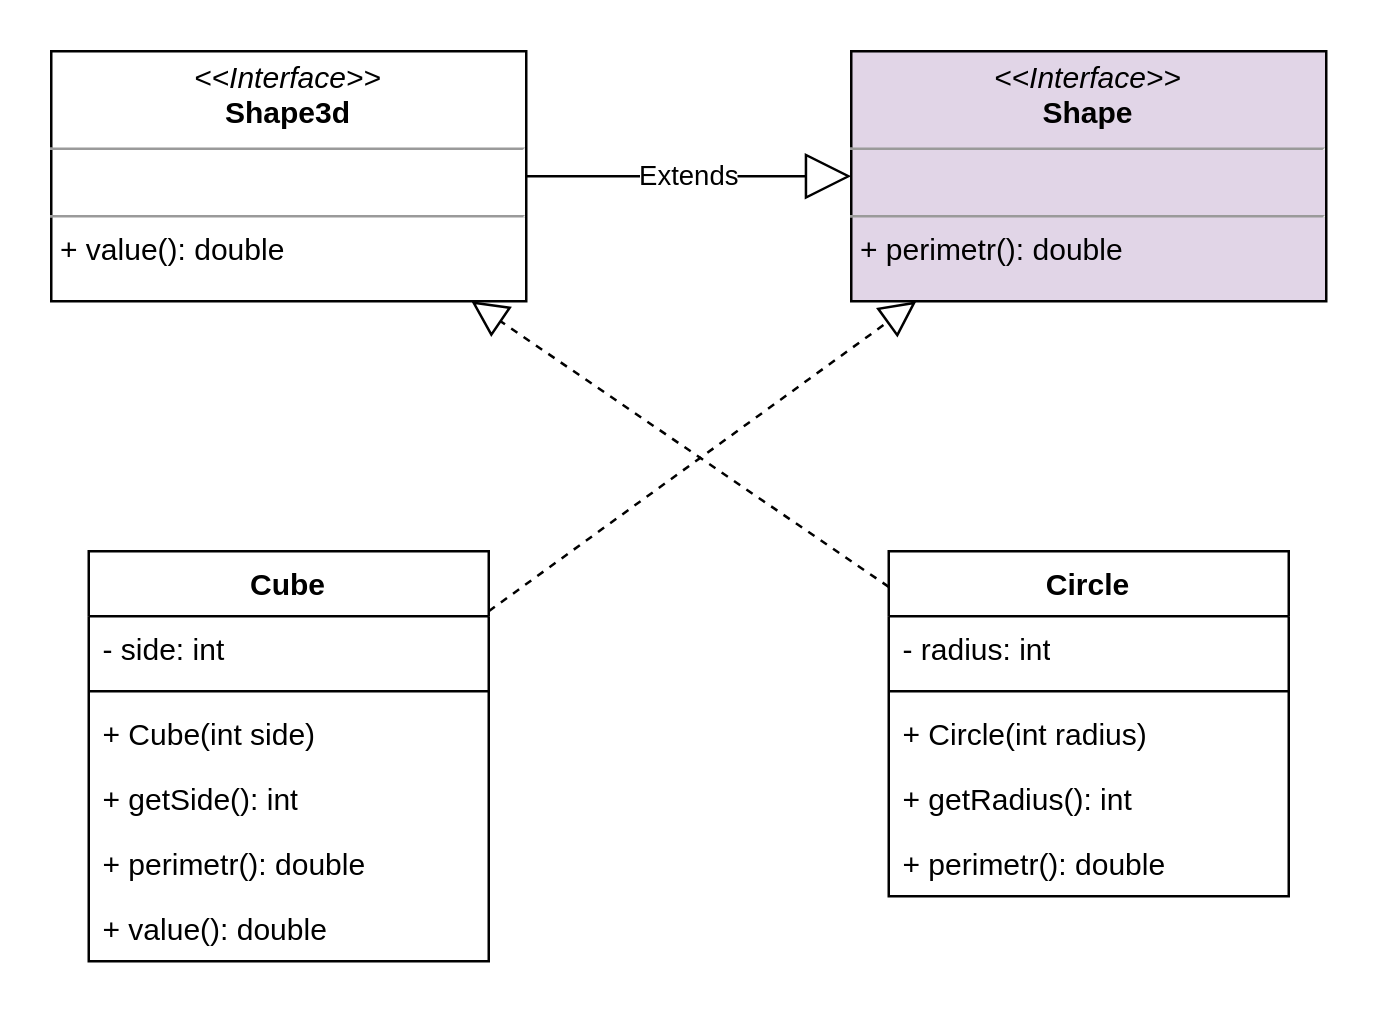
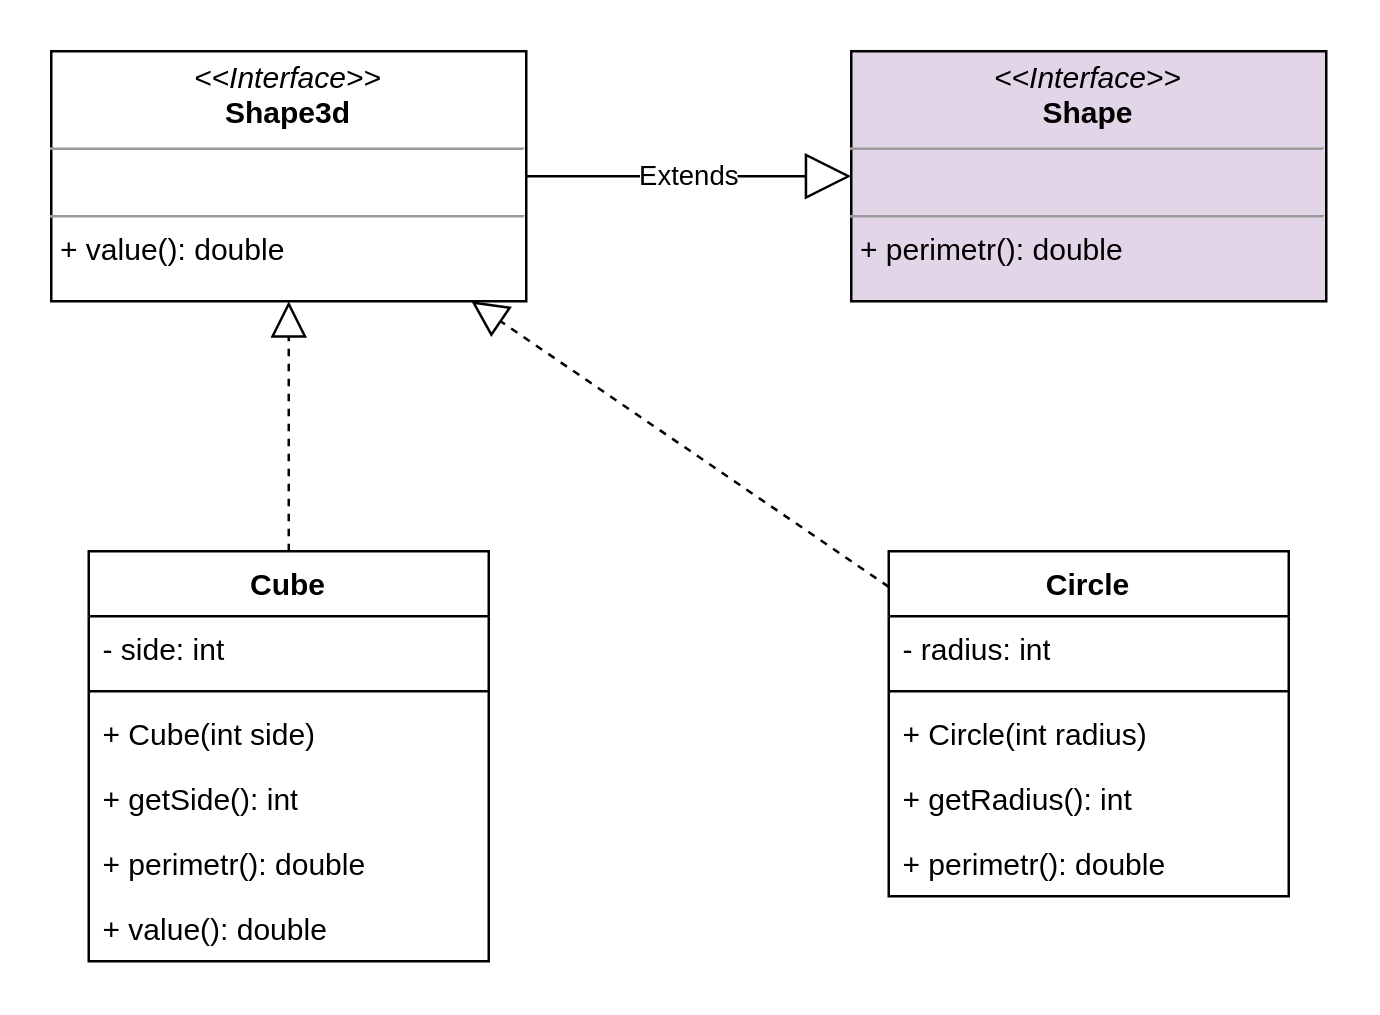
edge "Cube" -> "<<Interface>> Shape + perimetr(): double": now "Cube" -> "<<Interface>> Shape3d + value(): double"
